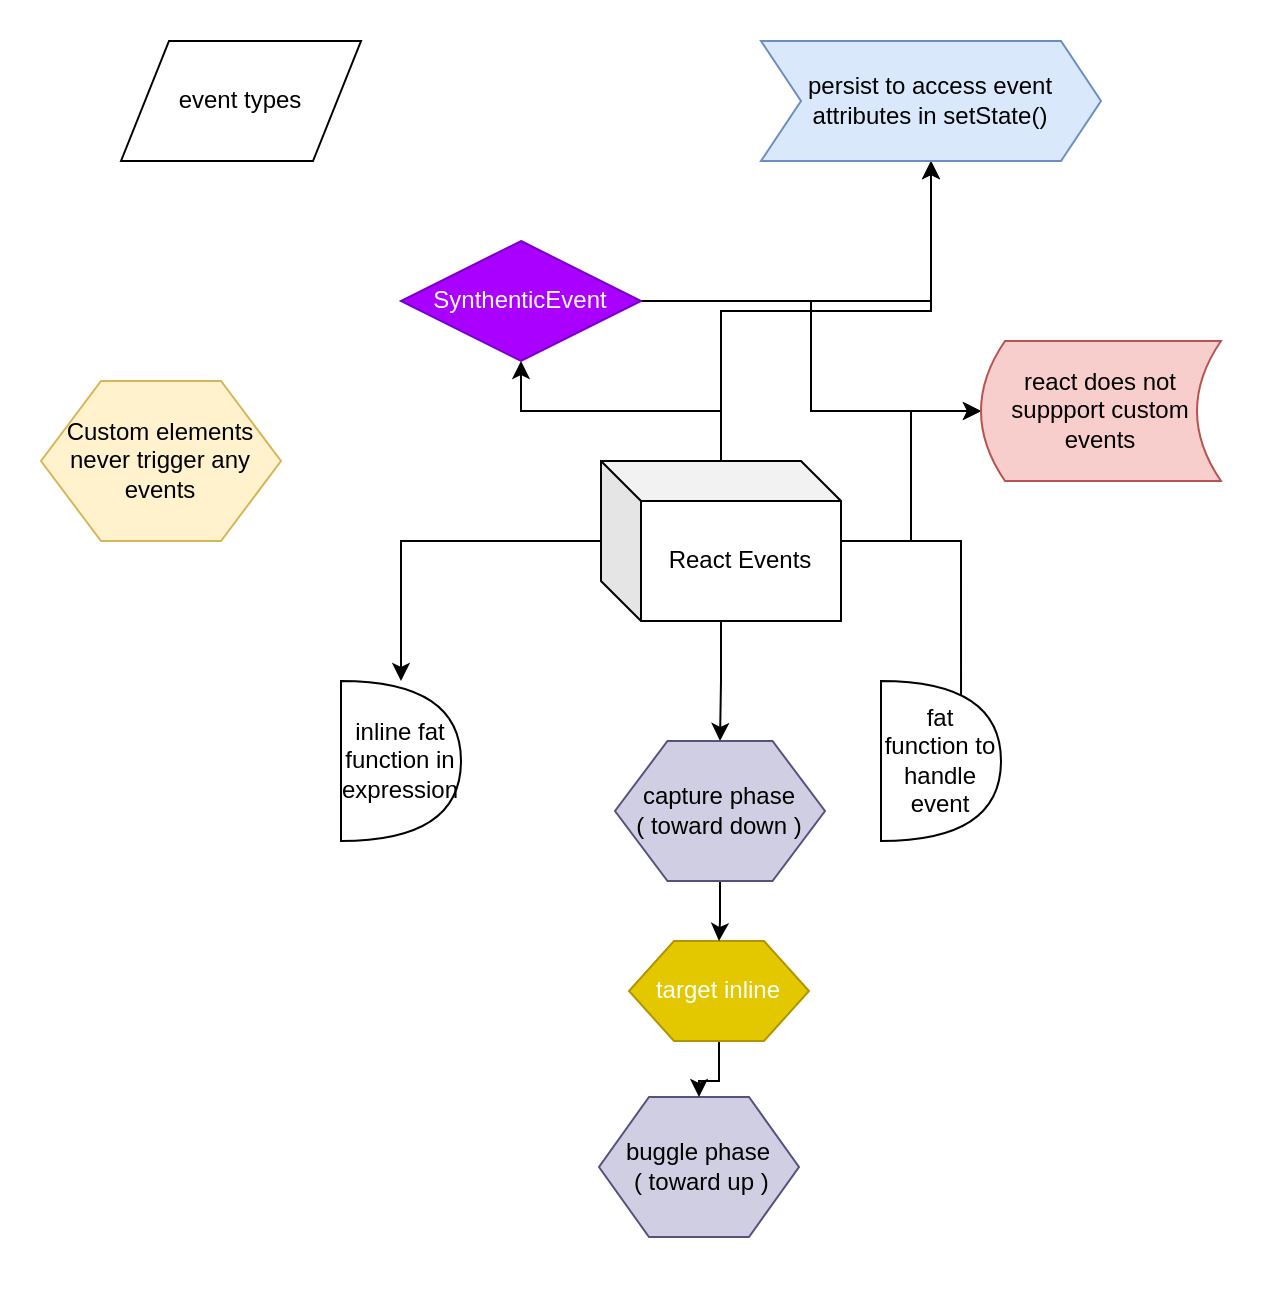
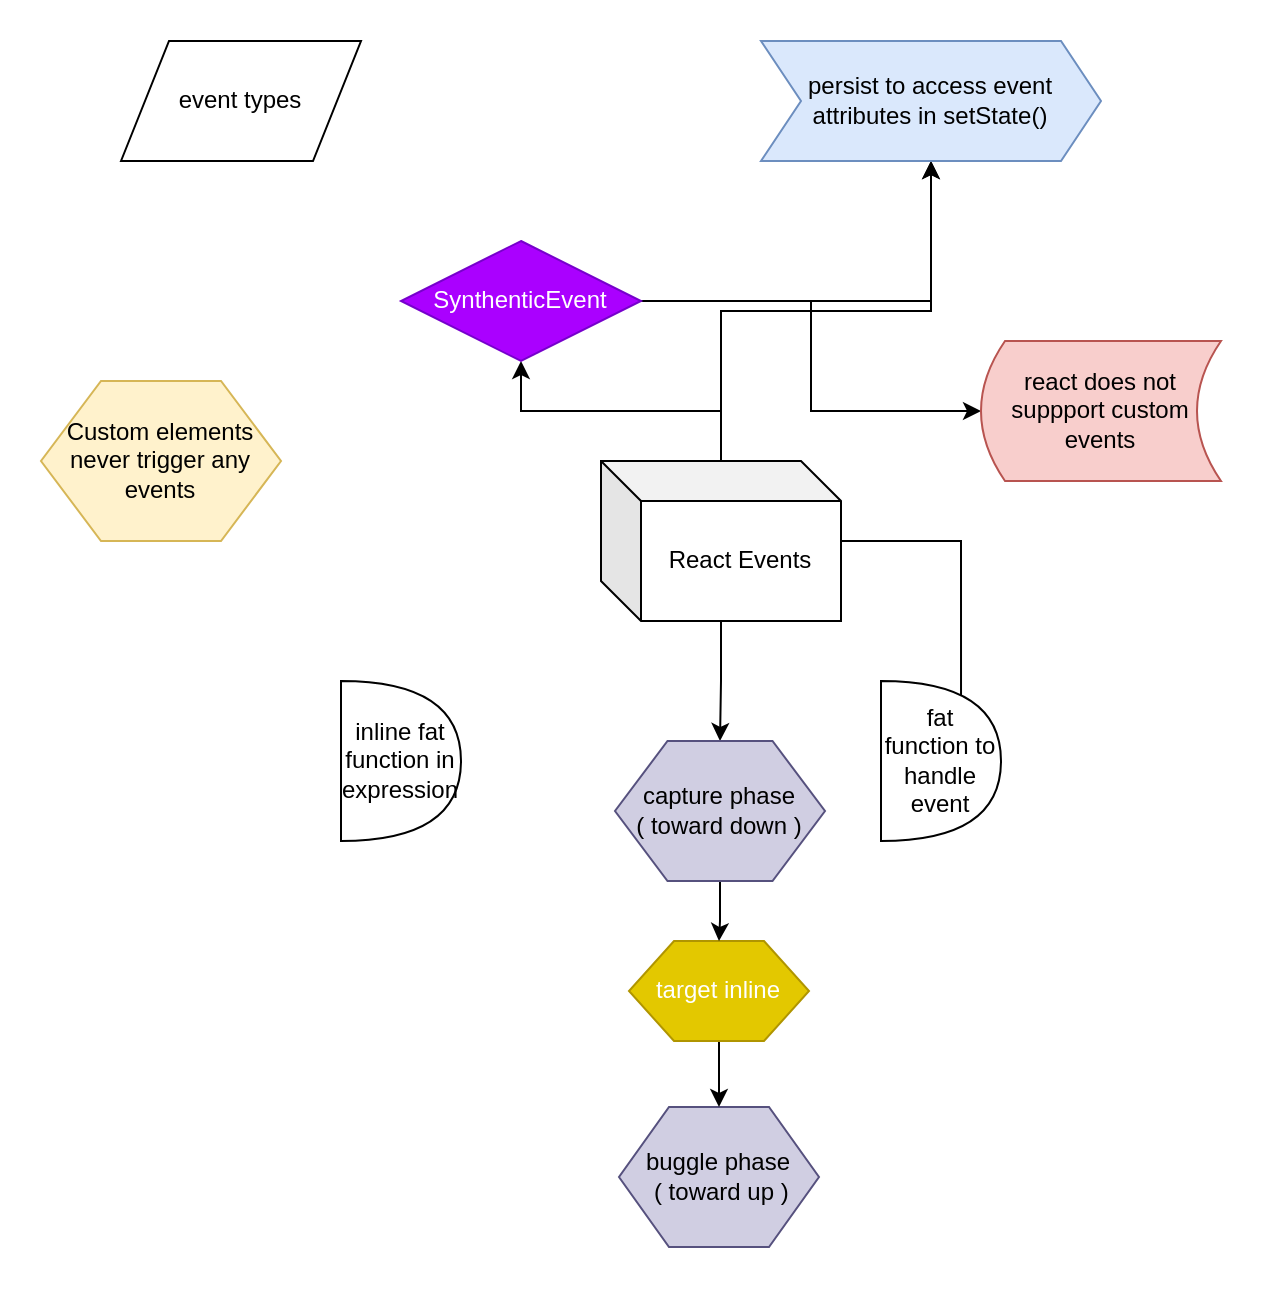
edge "React Events" -> "react does not suppport custom events": removed
edge "React Events" -> "inline fat function in expression": removed
node "buggle phase ( toward up )": moved (699, 1167) -> (719, 1177)
